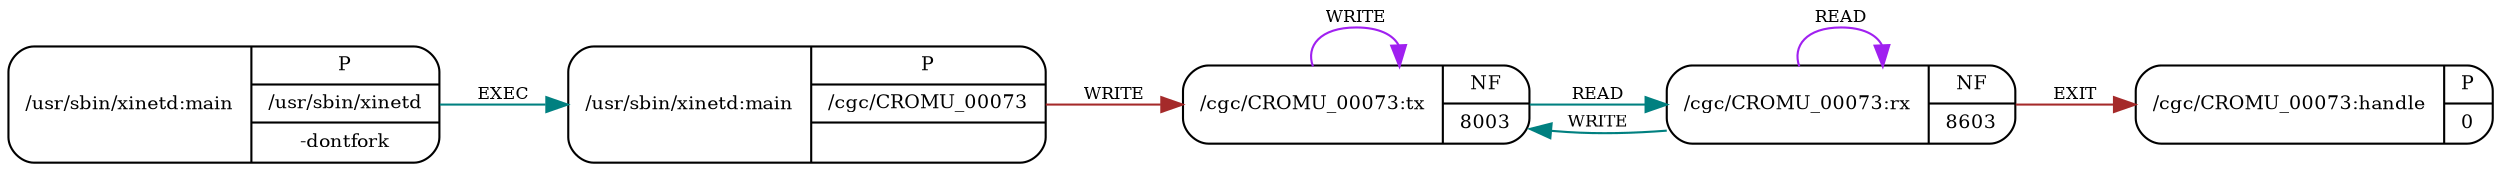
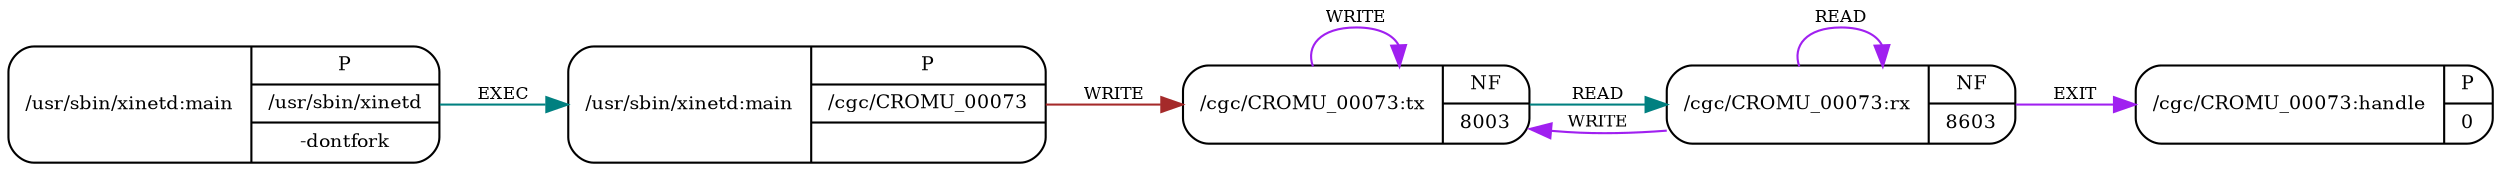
edge "/cgc/CROMU_00073:rx" -> "/cgc/CROMU_00073:handle": color brown -> purple
edge "/cgc/CROMU_00073:rx" -> "/cgc/CROMU_00073:tx": color teal -> purple
